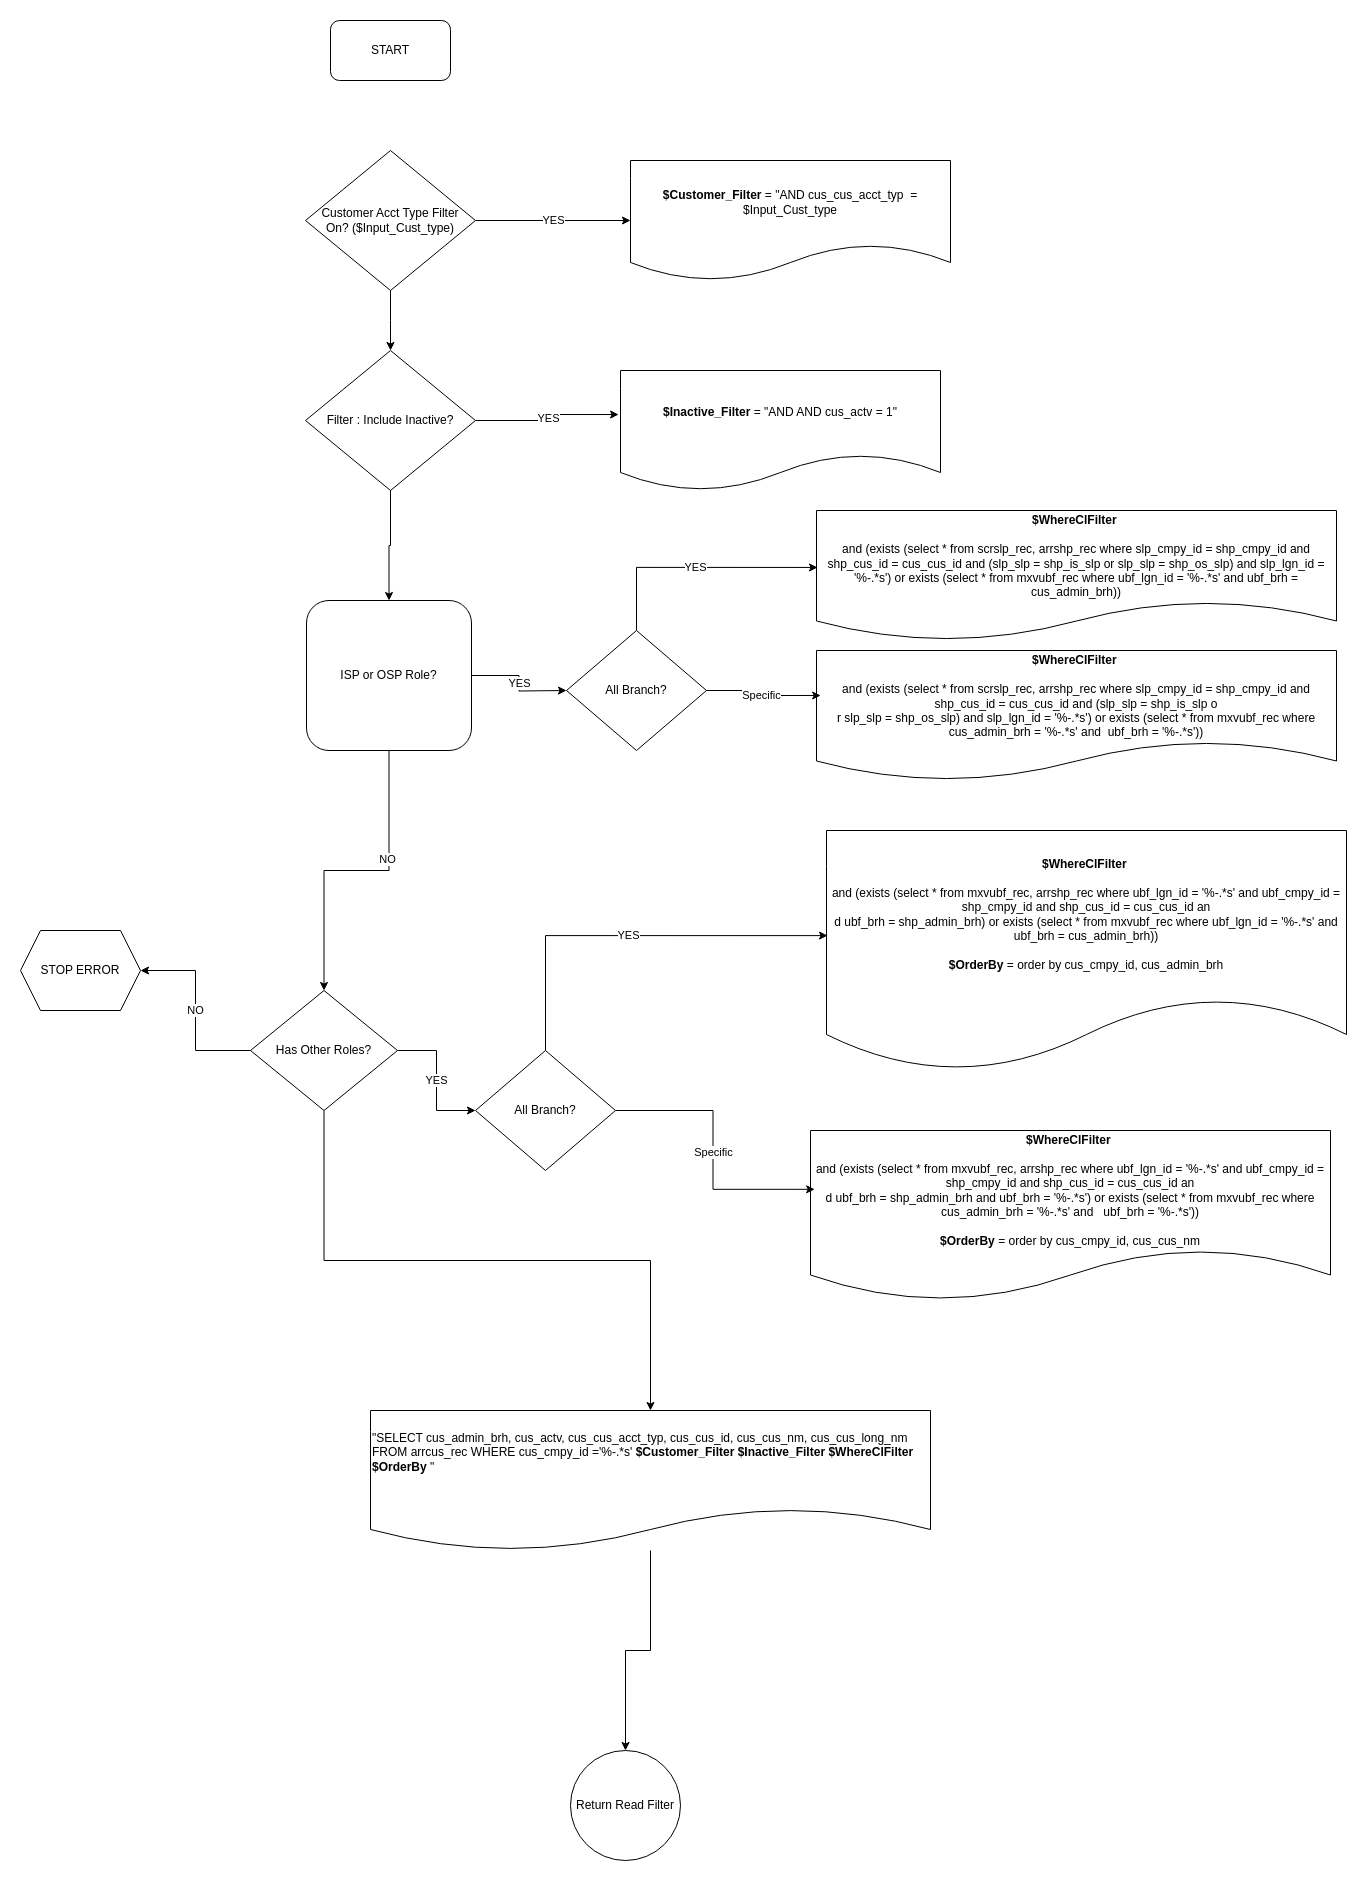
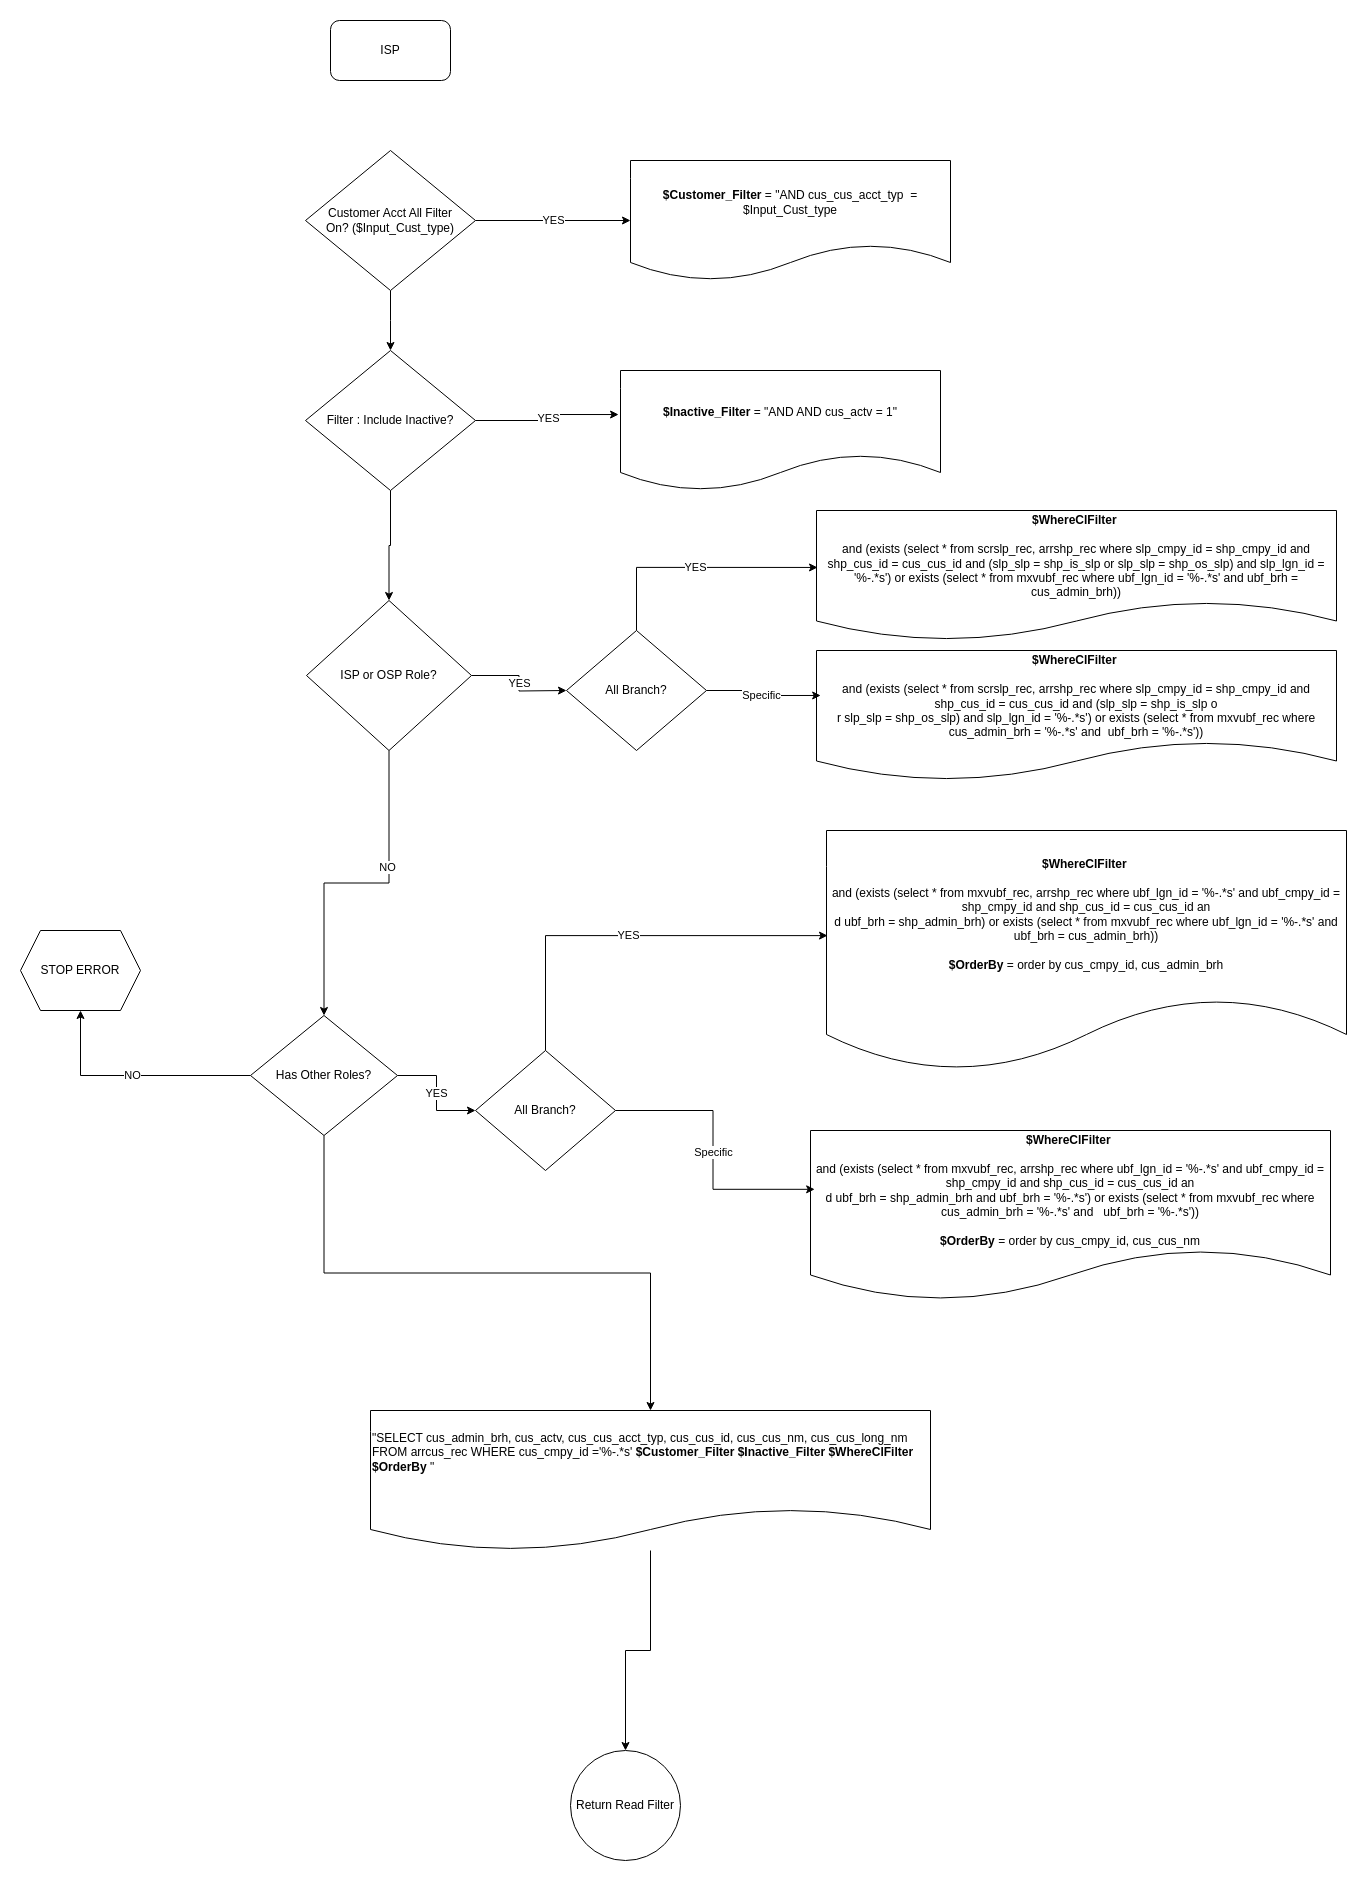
node "START": label "START" -> "ISP"
node "Customer Acct Type Filter On? ($Input_Cust_type)": label "Customer Acct Type Filter On? ($Input_Cust_type)" -> "Customer Acct All Filter On? ($Input_Cust_type)"
node "ISP or OSP Role?": shape rounded rectangle -> diamond
node "Has Other Roles?": moved (324, 1051) -> (324, 1076)
